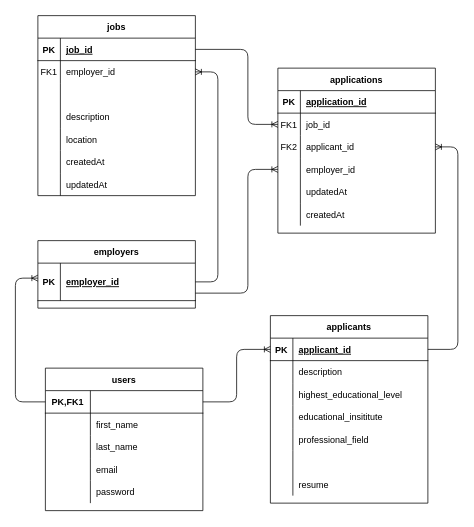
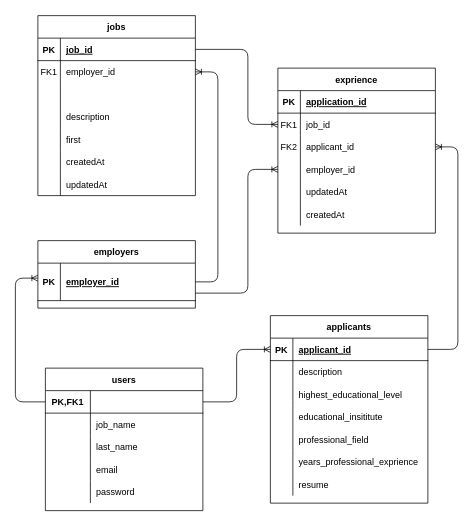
node "applications": label "applications" -> "exprience"
node "location": label "location" -> "first"
node "first_name": label "first_name" -> "job_name"
node "years_professional_exprience": added
